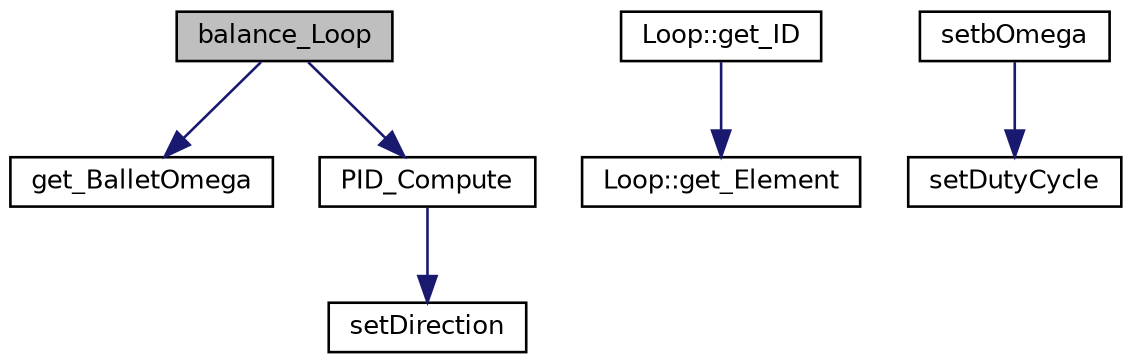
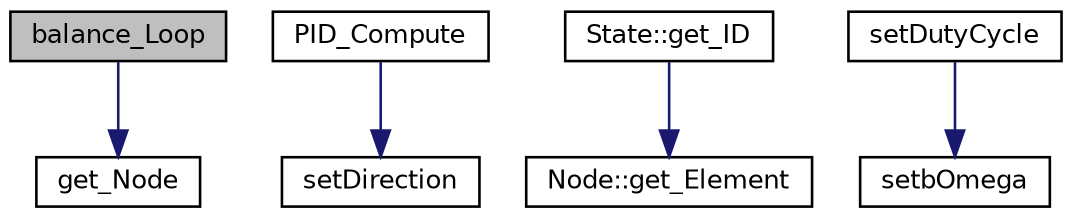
node "Loop::get_ID": label "Loop::get_ID" -> "State::get_ID"
edge "setbOmega" -> "setDutyCycle": reversed
edge "balance_Loop" -> "PID_Compute": removed
node "get_BalletOmega": label "get_BalletOmega" -> "get_Node"
node "Loop::get_Element": label "Loop::get_Element" -> "Node::get_Element"
